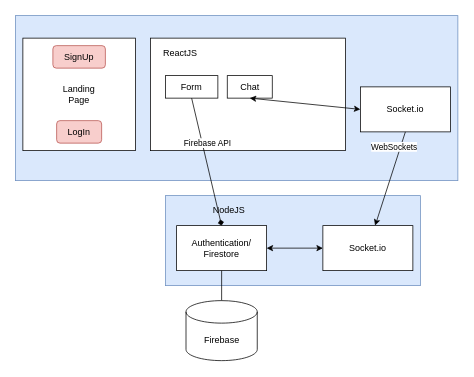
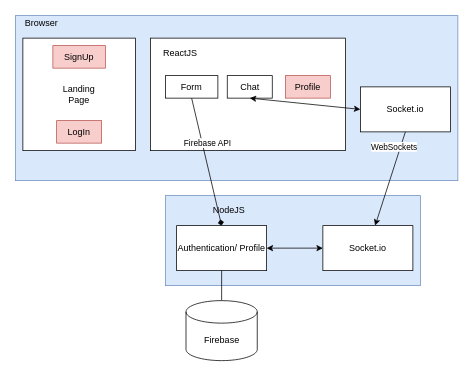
node "Browser": added
node "SignUp": shape rounded rectangle -> rectangle
node "Profile": added
node "LogIn": shape rounded rectangle -> rectangle
node "Authentication/ Firestore": label "Authentication/ Firestore" -> "Authentication/ Profile"
